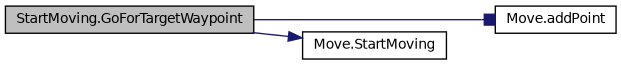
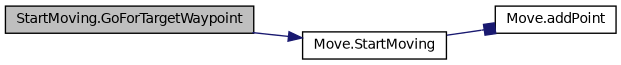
edge "StartMoving.GoForTargetWaypoint" -> "Move.addPoint": now "Move.StartMoving" -> "Move.addPoint"
